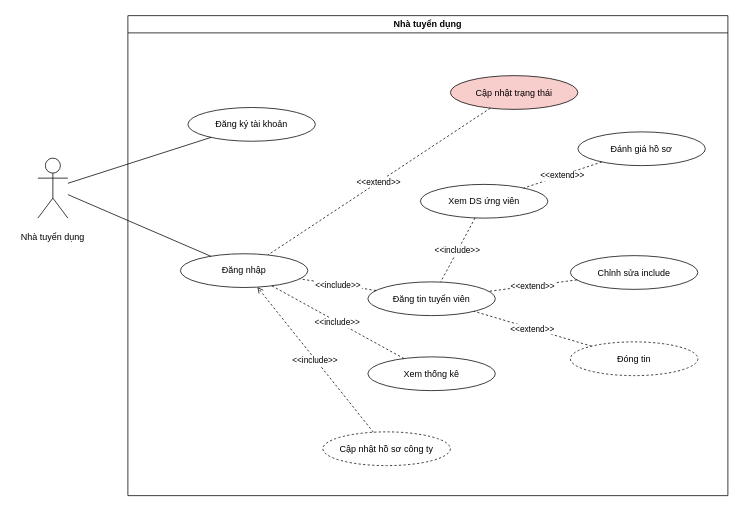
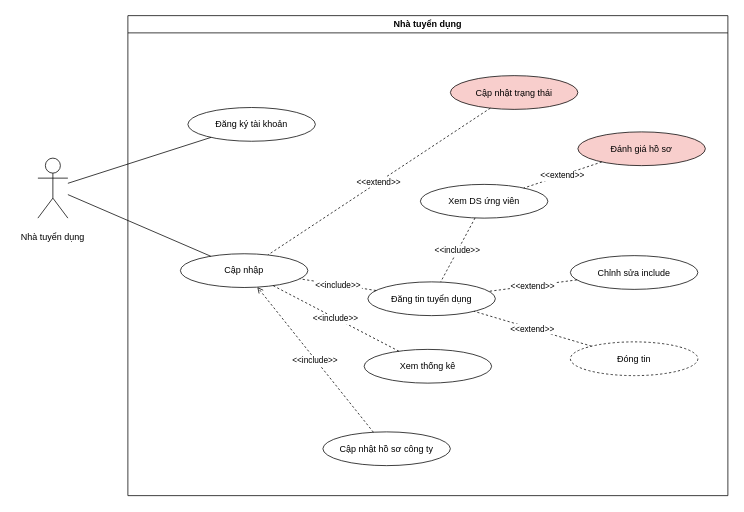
node "Đánh giá hồ sơ": fillcolor #ffffff -> #f8cecc
node "Đăng nhập": label "Đăng nhập" -> "Cập nhập"
node "Đăng tin tuyển viên": label "Đăng tin tuyển viên" -> "Đăng tin tuyển dụng"
node "Xem thống kê": moved (432, 374) -> (428, 366)
node "Cập nhật hồ sơ công ty": style dashed -> solid
